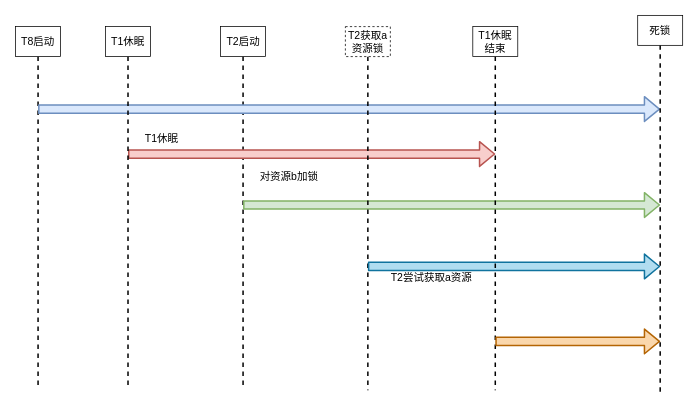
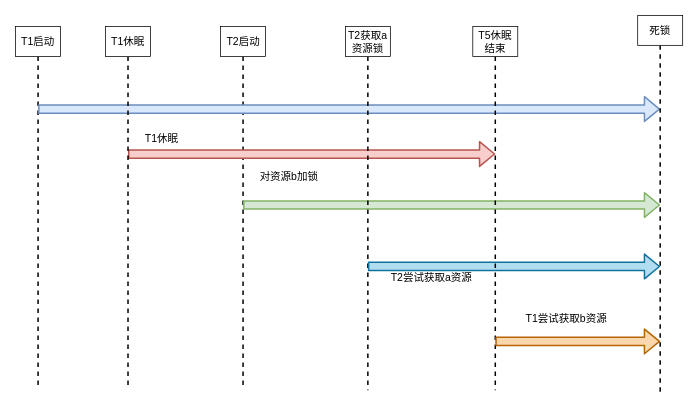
node "T8启动": label "T8启动" -> "T1启动"
node "T2获取a资源锁": style dashed -> solid
node "T1休眠结束": label "T1休眠结束" -> "T5休眠结束"
node "T1尝试获取b资源": added
